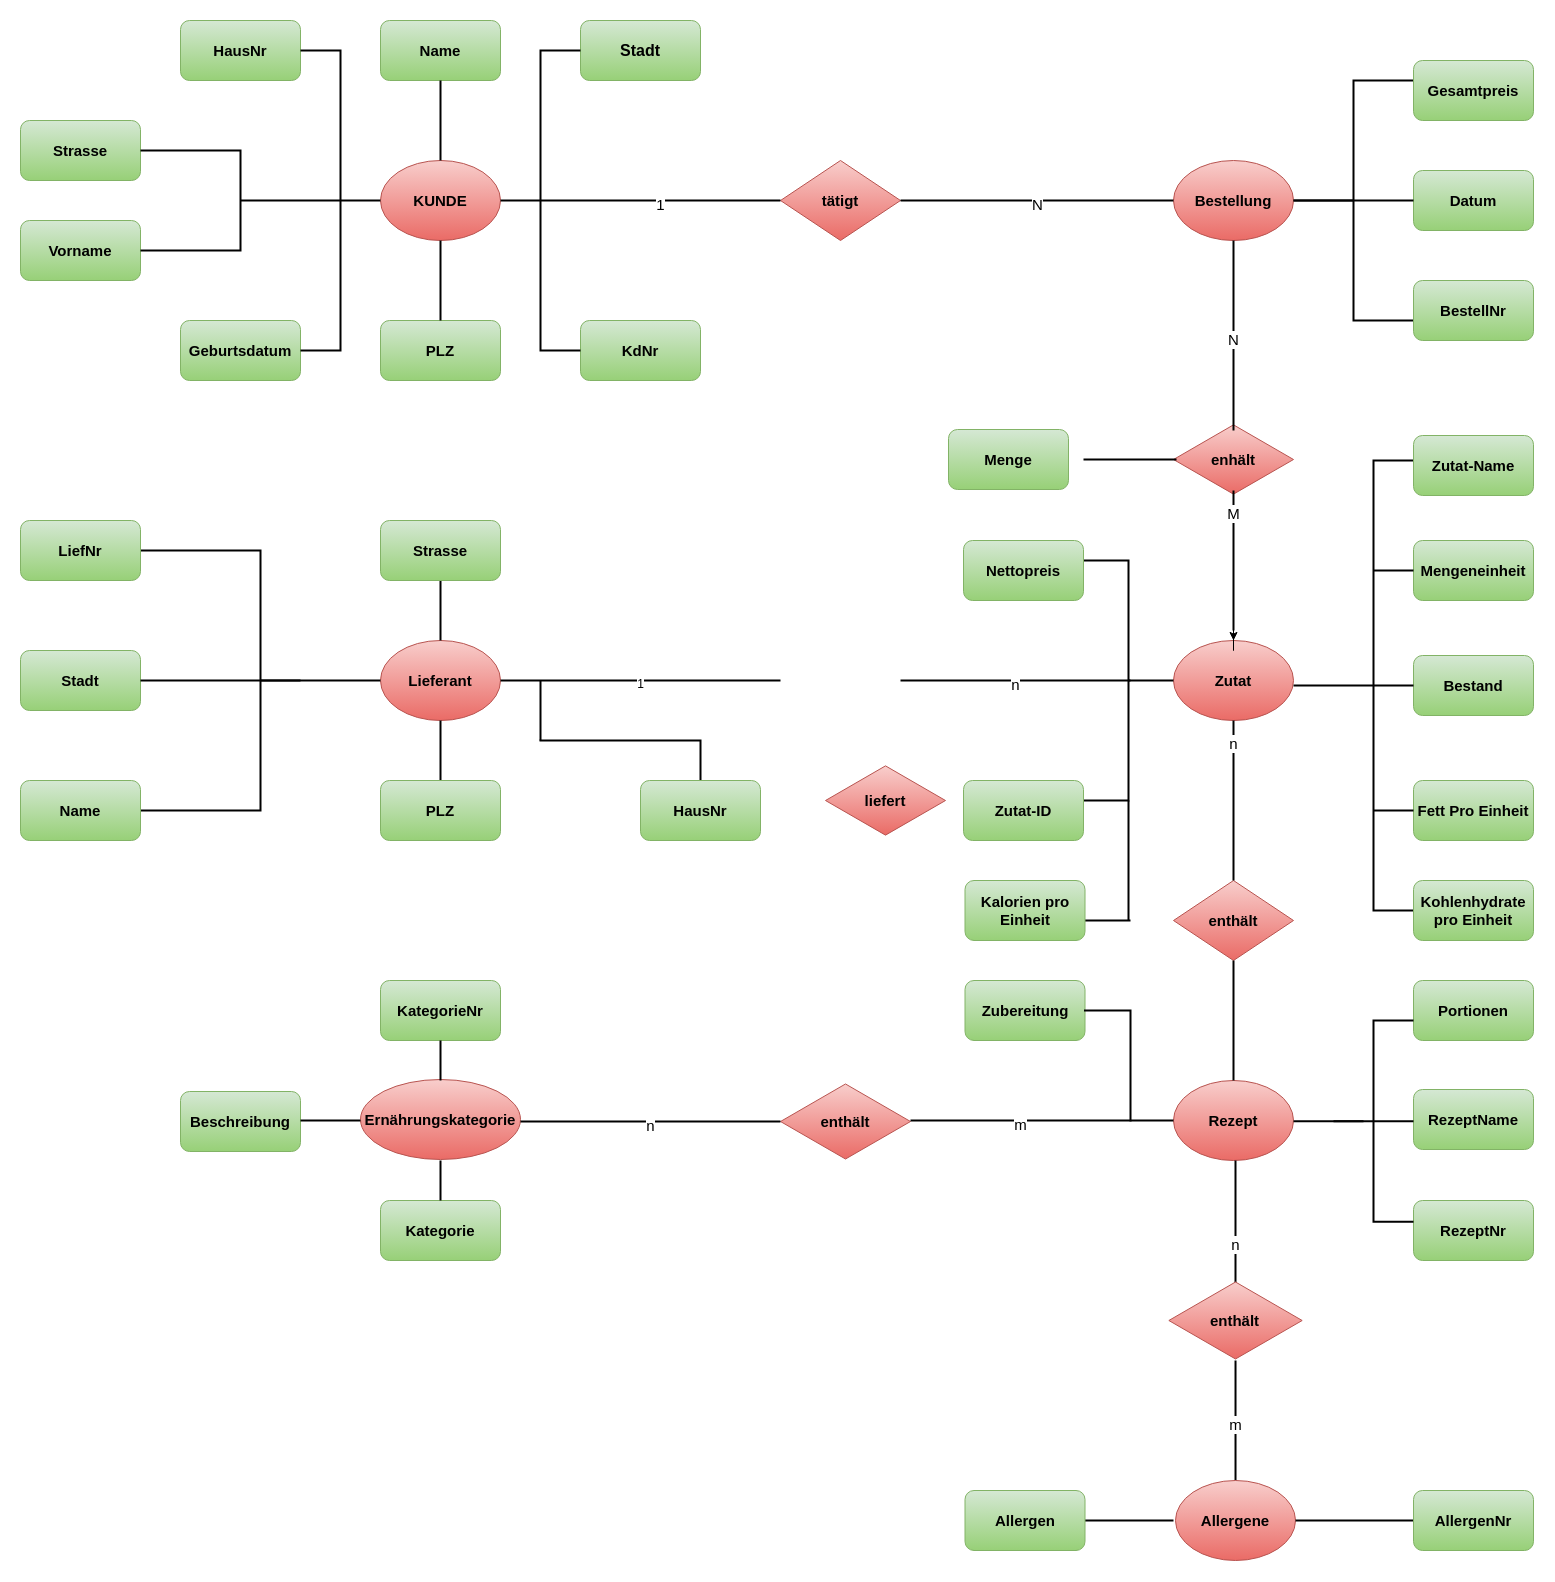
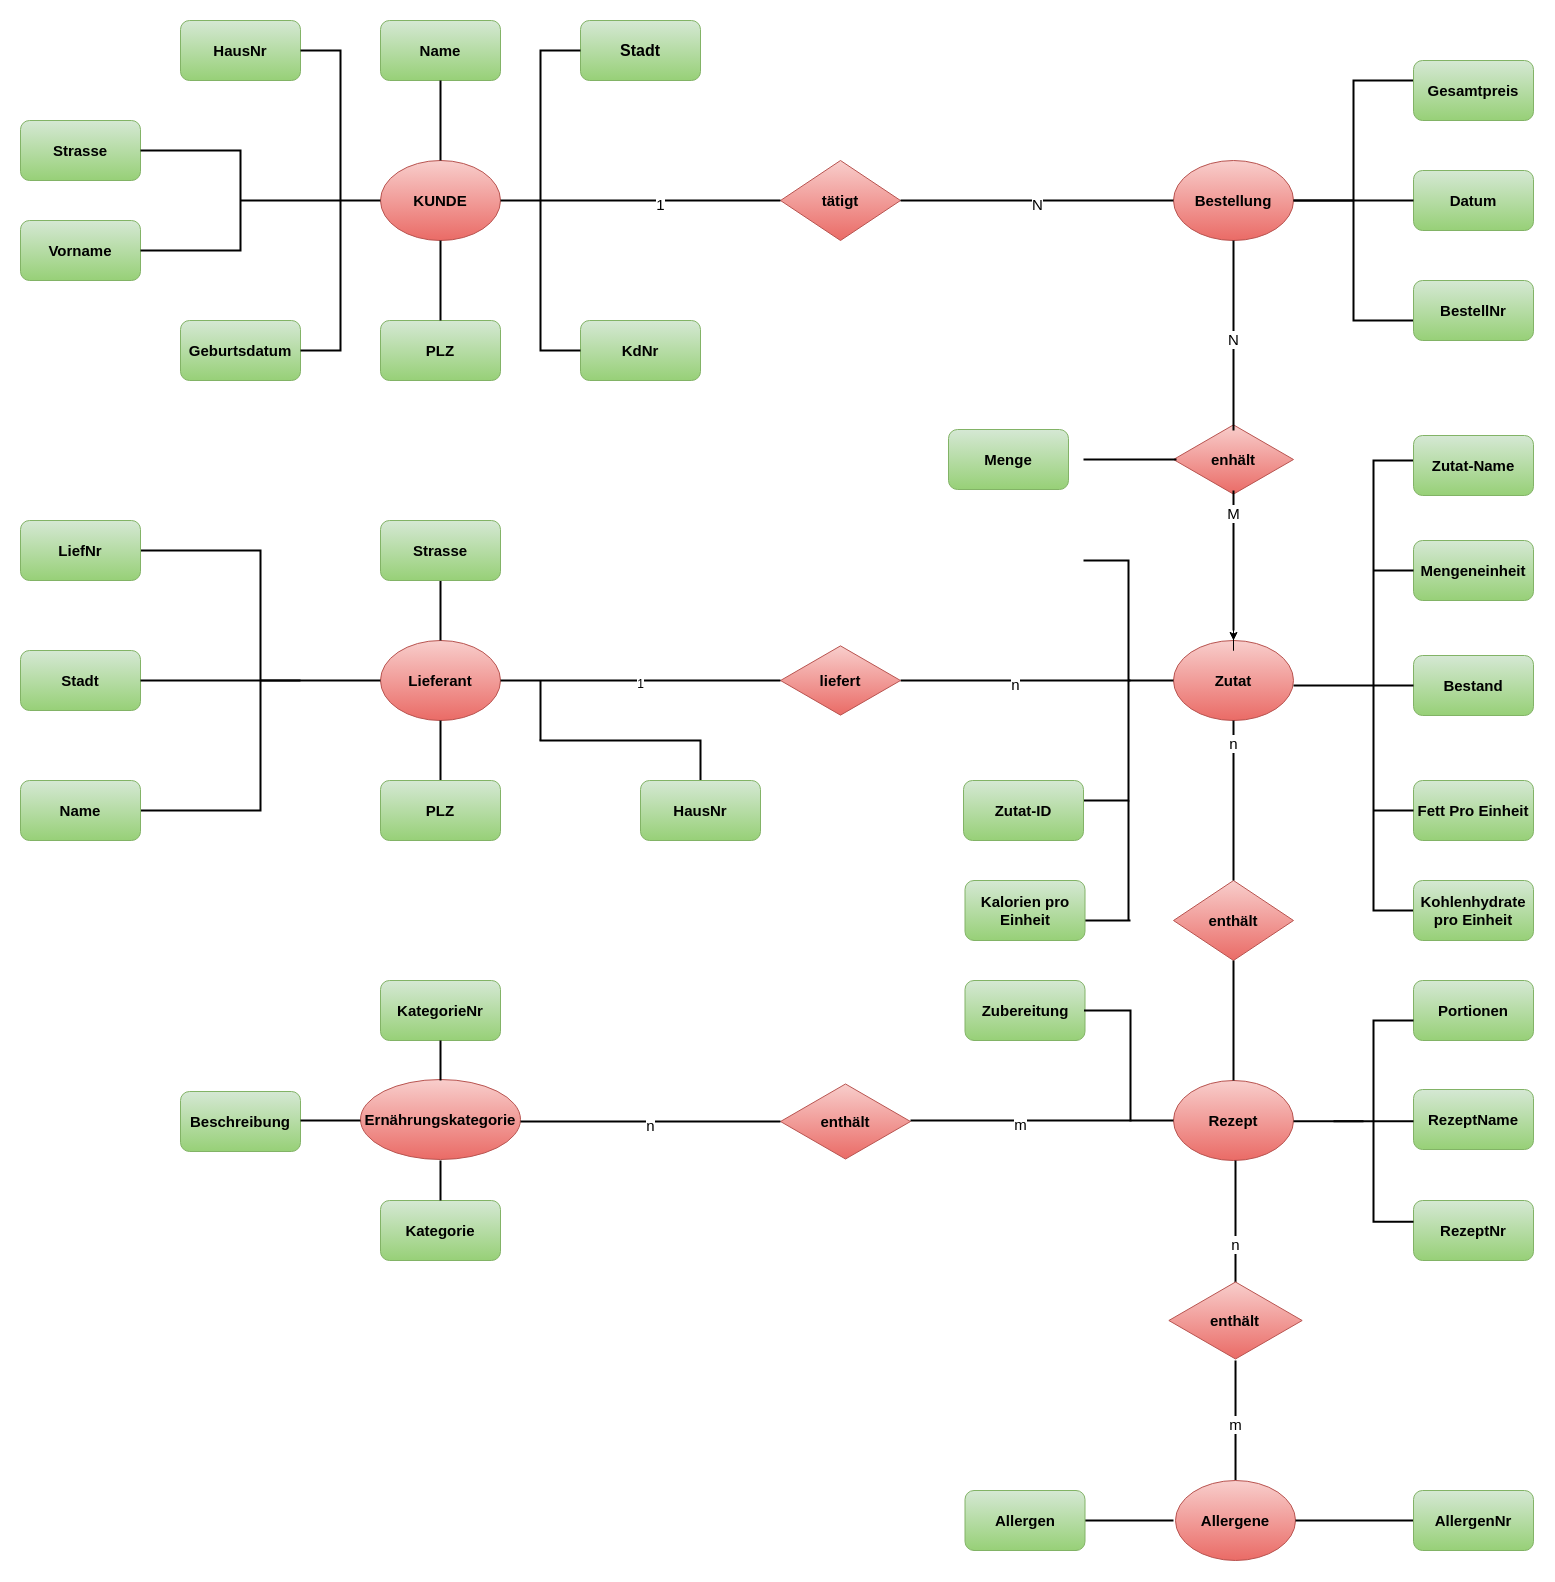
node "Nettopreis": removed
node "liefert": moved (886, 801) -> (841, 681)
